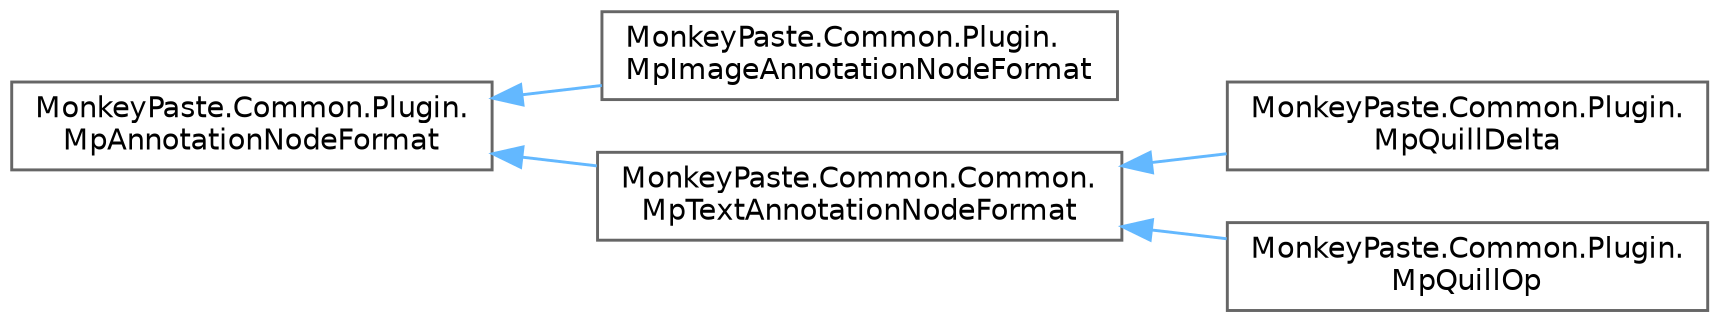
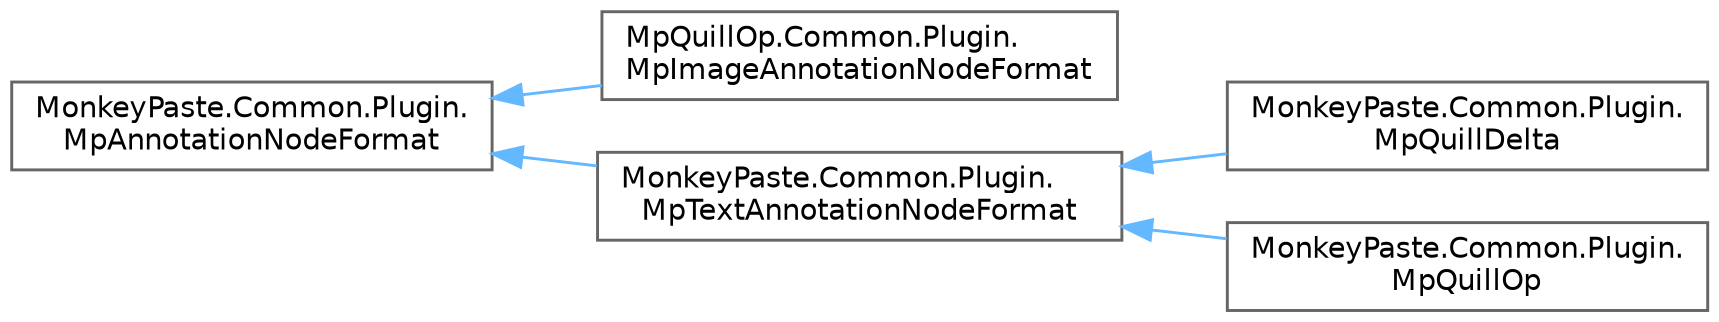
node "MonkeyPaste.Common.Plugin. MpImageAnnotationNodeFormat": label "MonkeyPaste.Common.Plugin. MpImageAnnotationNodeFormat" -> "MpQuillOp.Common.Plugin. MpImageAnnotationNodeFormat"
node "MonkeyPaste.Common.Common. MpTextAnnotationNodeFormat": label "MonkeyPaste.Common.Common. MpTextAnnotationNodeFormat" -> "MonkeyPaste.Common.Plugin. MpTextAnnotationNodeFormat"
